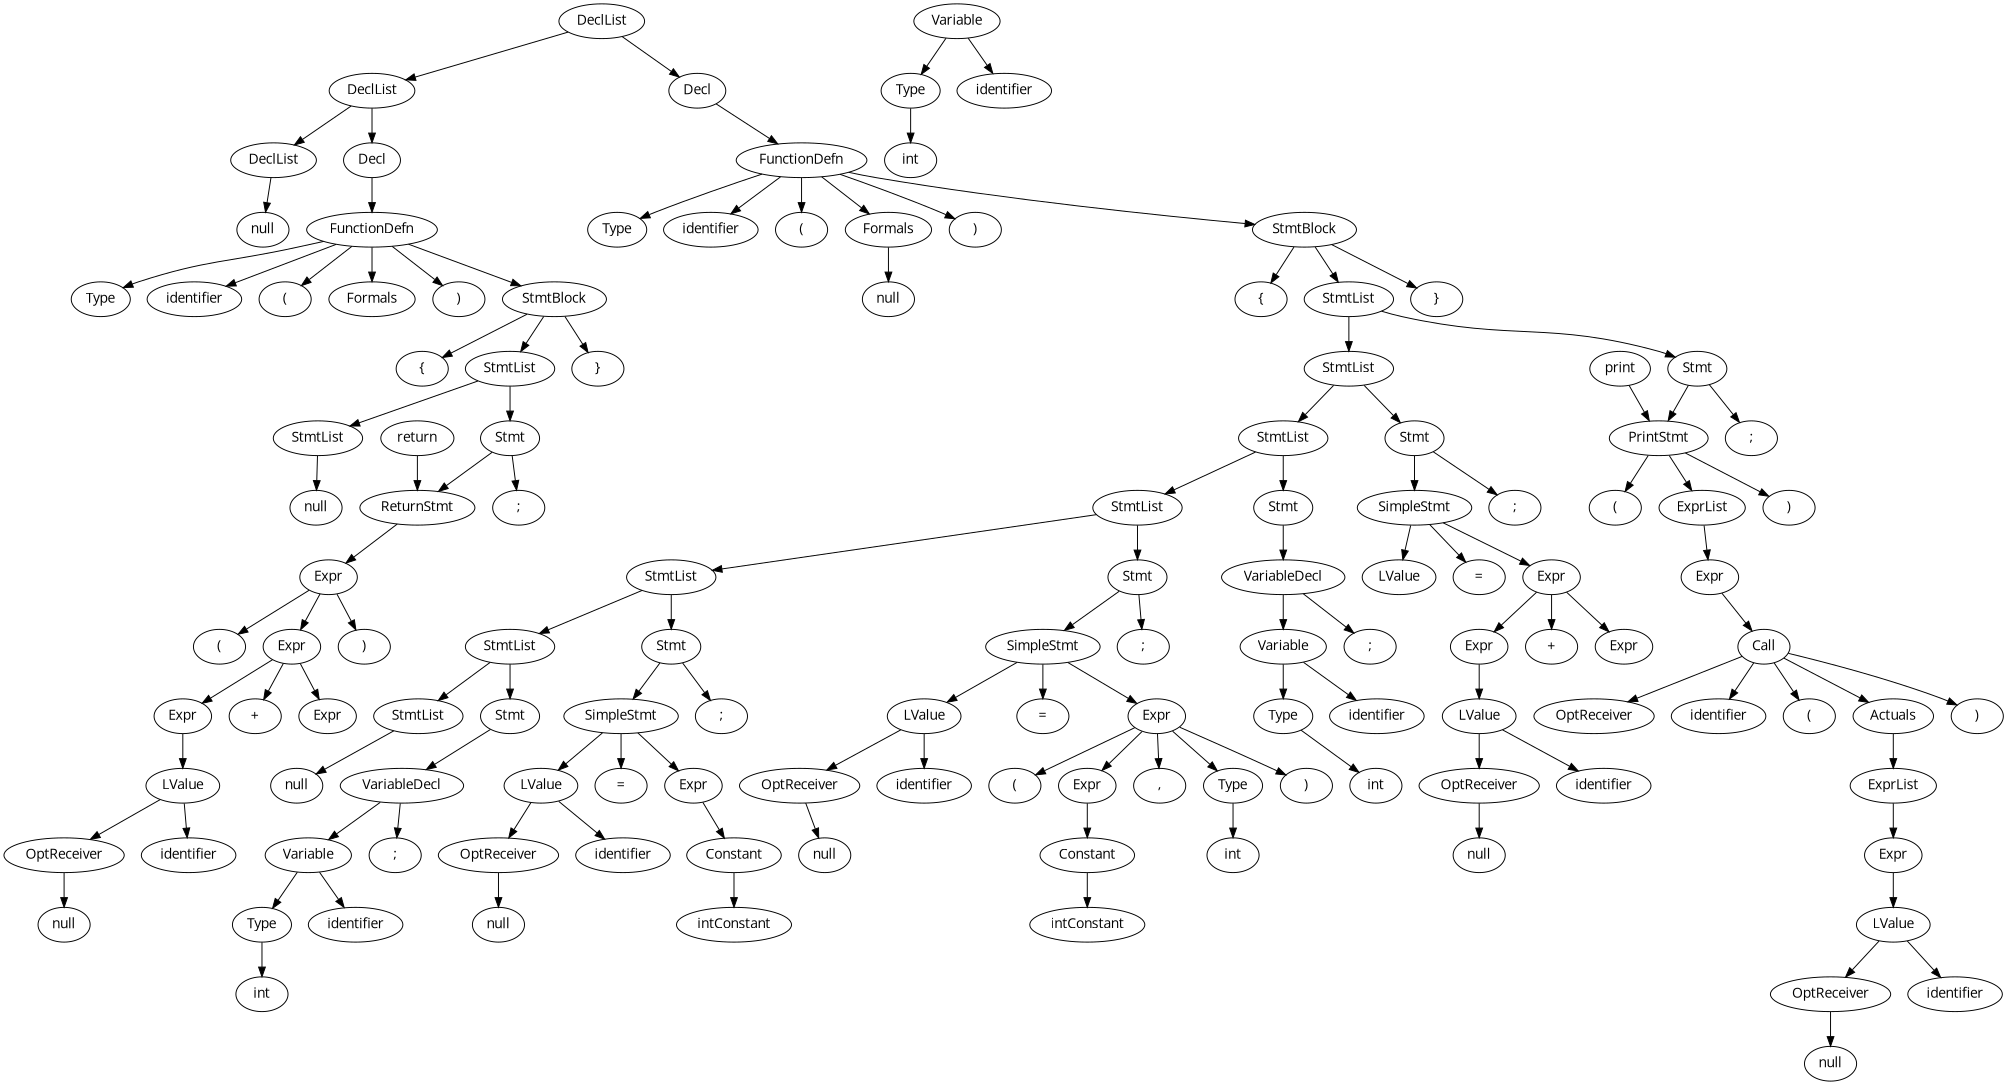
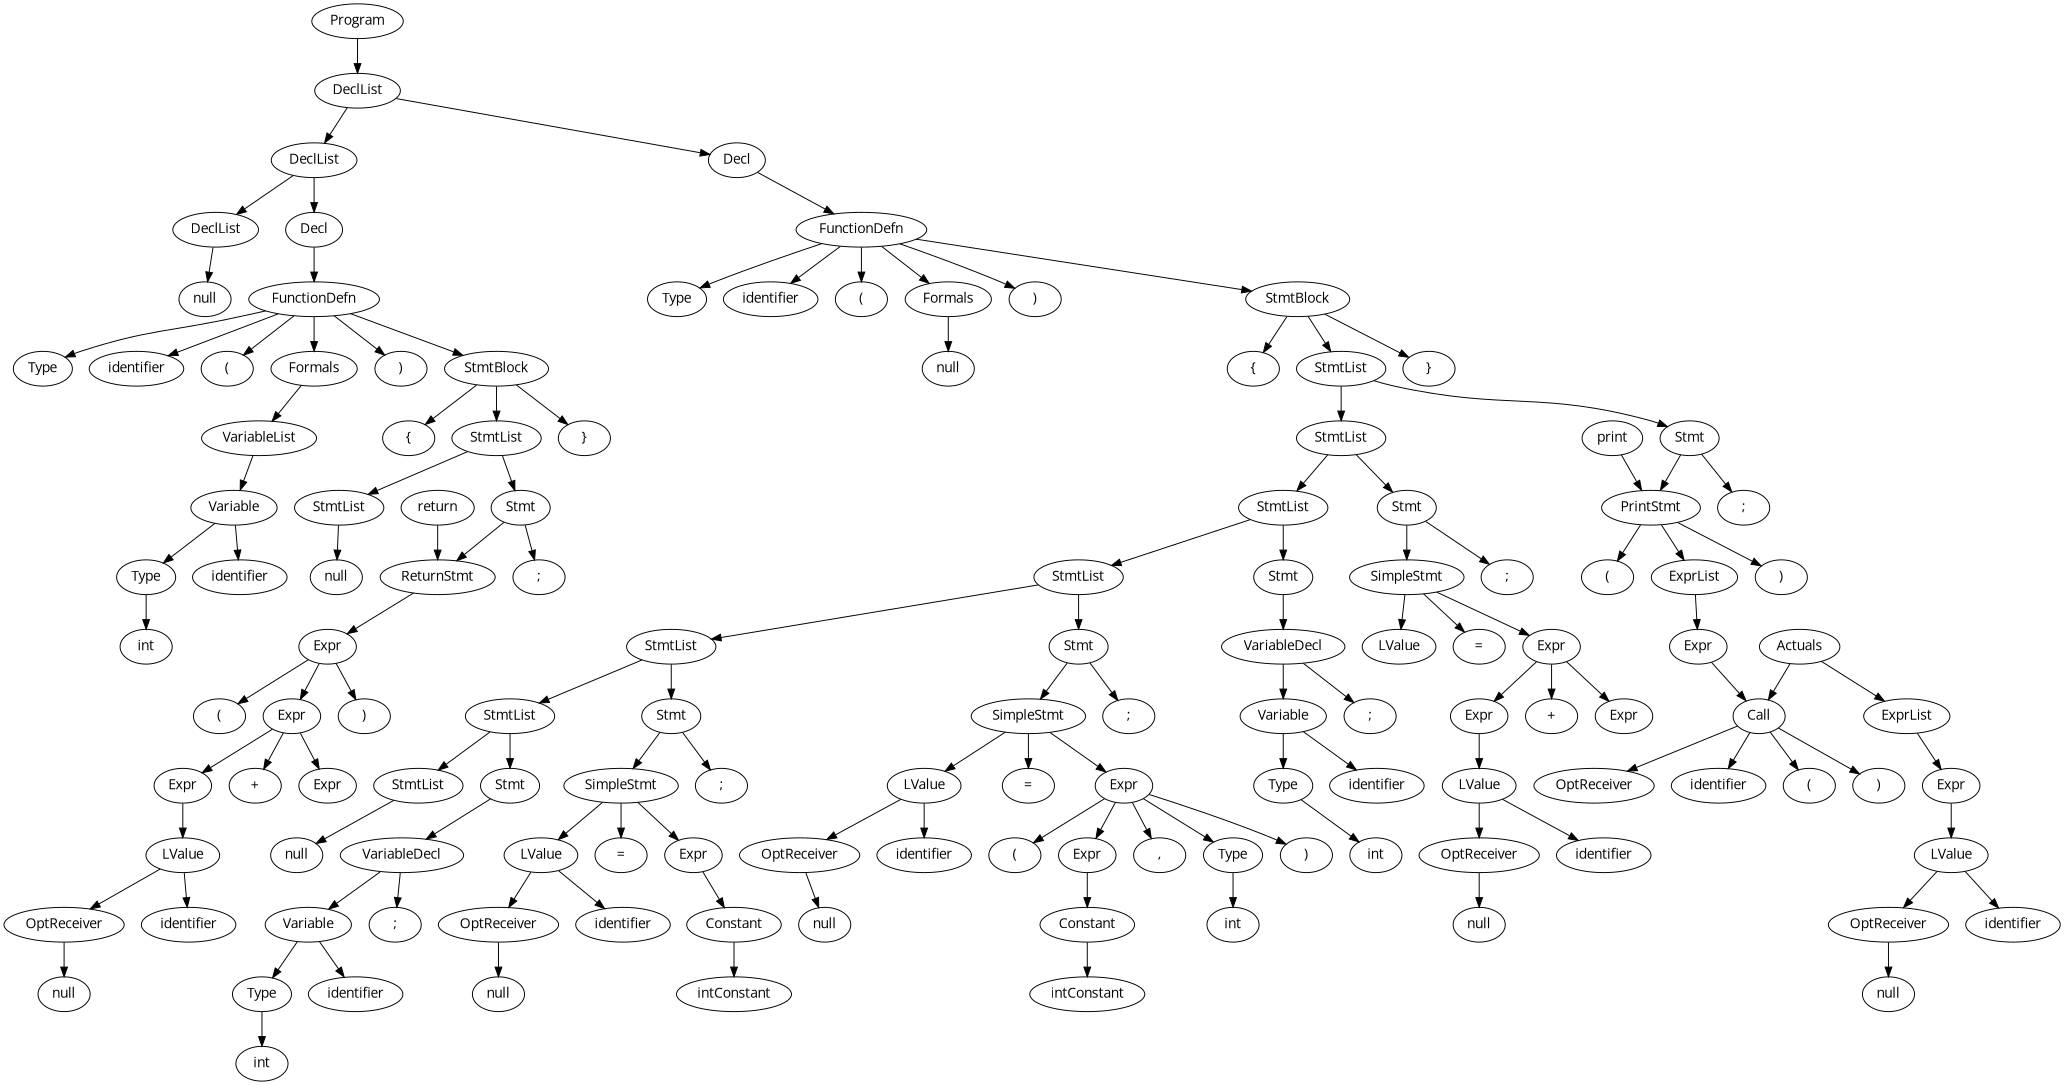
node "Program": added
node "VariableList": added
edge "Call" -> "Actuals": reversed
